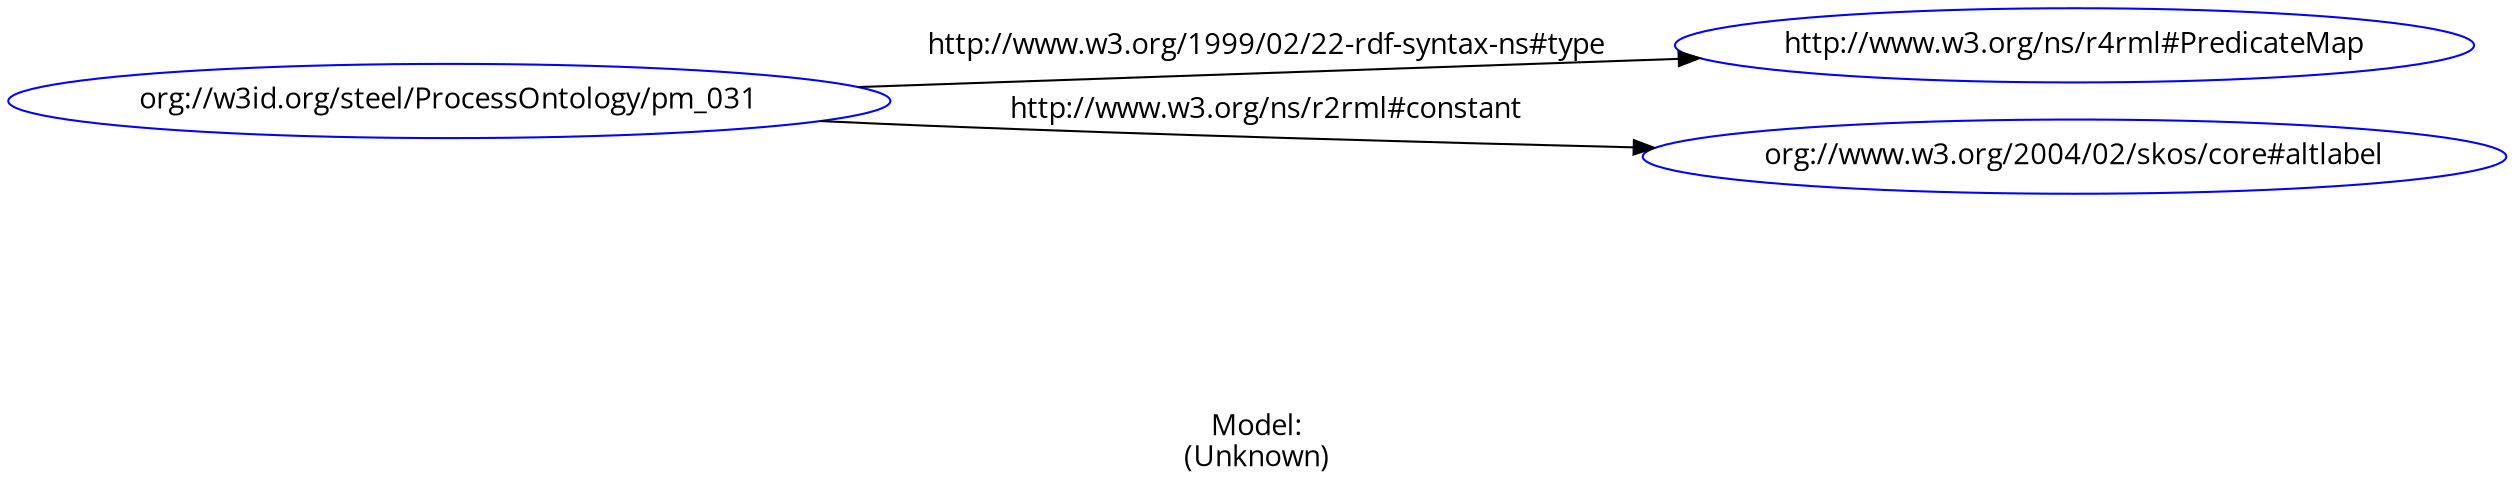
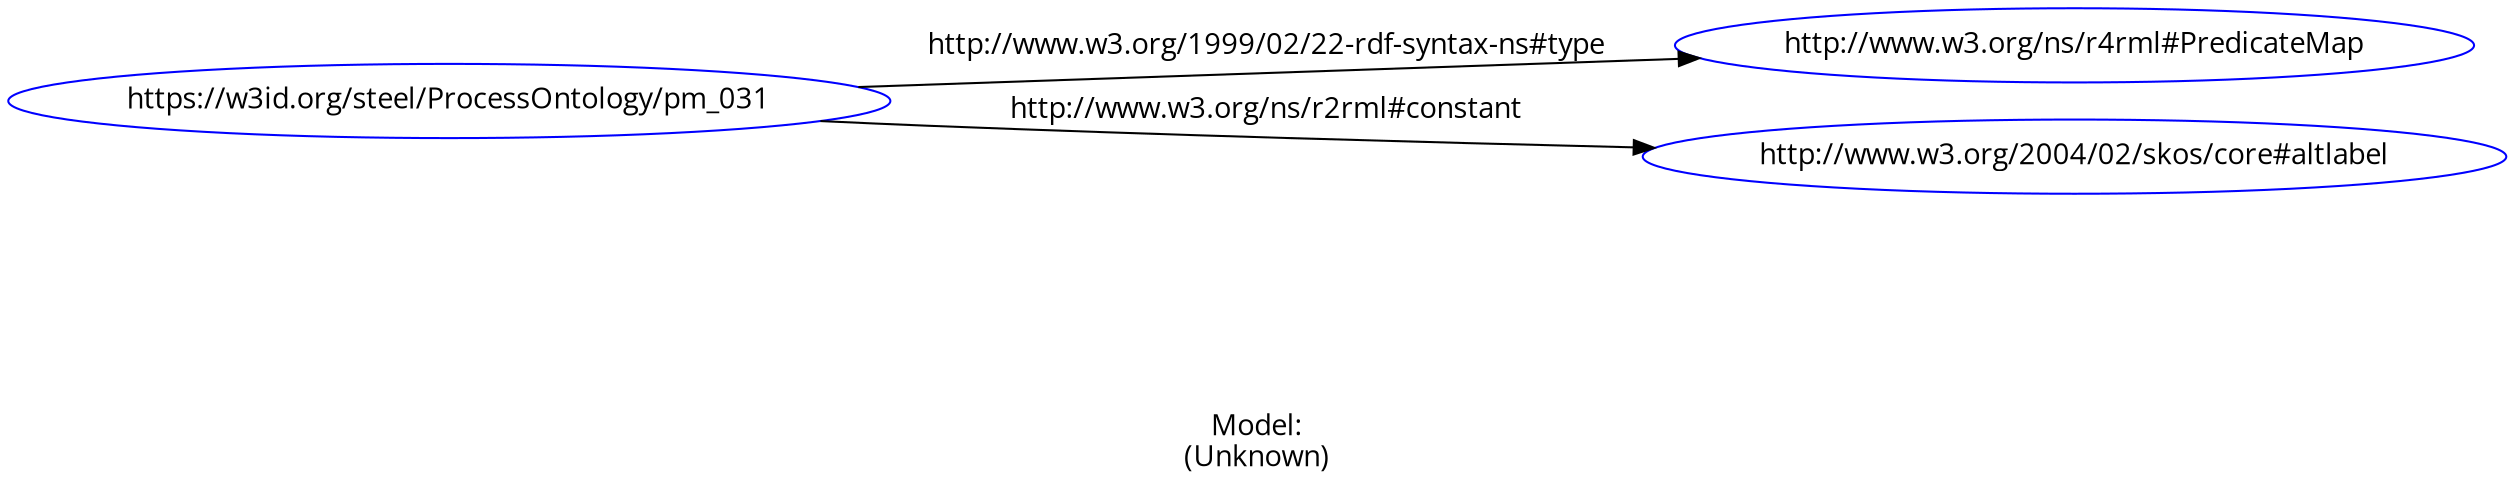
node "org://w3id.org/steel/ProcessOntology/pm_031": label "org://w3id.org/steel/ProcessOntology/pm_031" -> "https://w3id.org/steel/ProcessOntology/pm_031"
node "org://www.w3.org/2004/02/skos/core#altlabel": label "org://www.w3.org/2004/02/skos/core#altlabel" -> "http://www.w3.org/2004/02/skos/core#altlabel"
